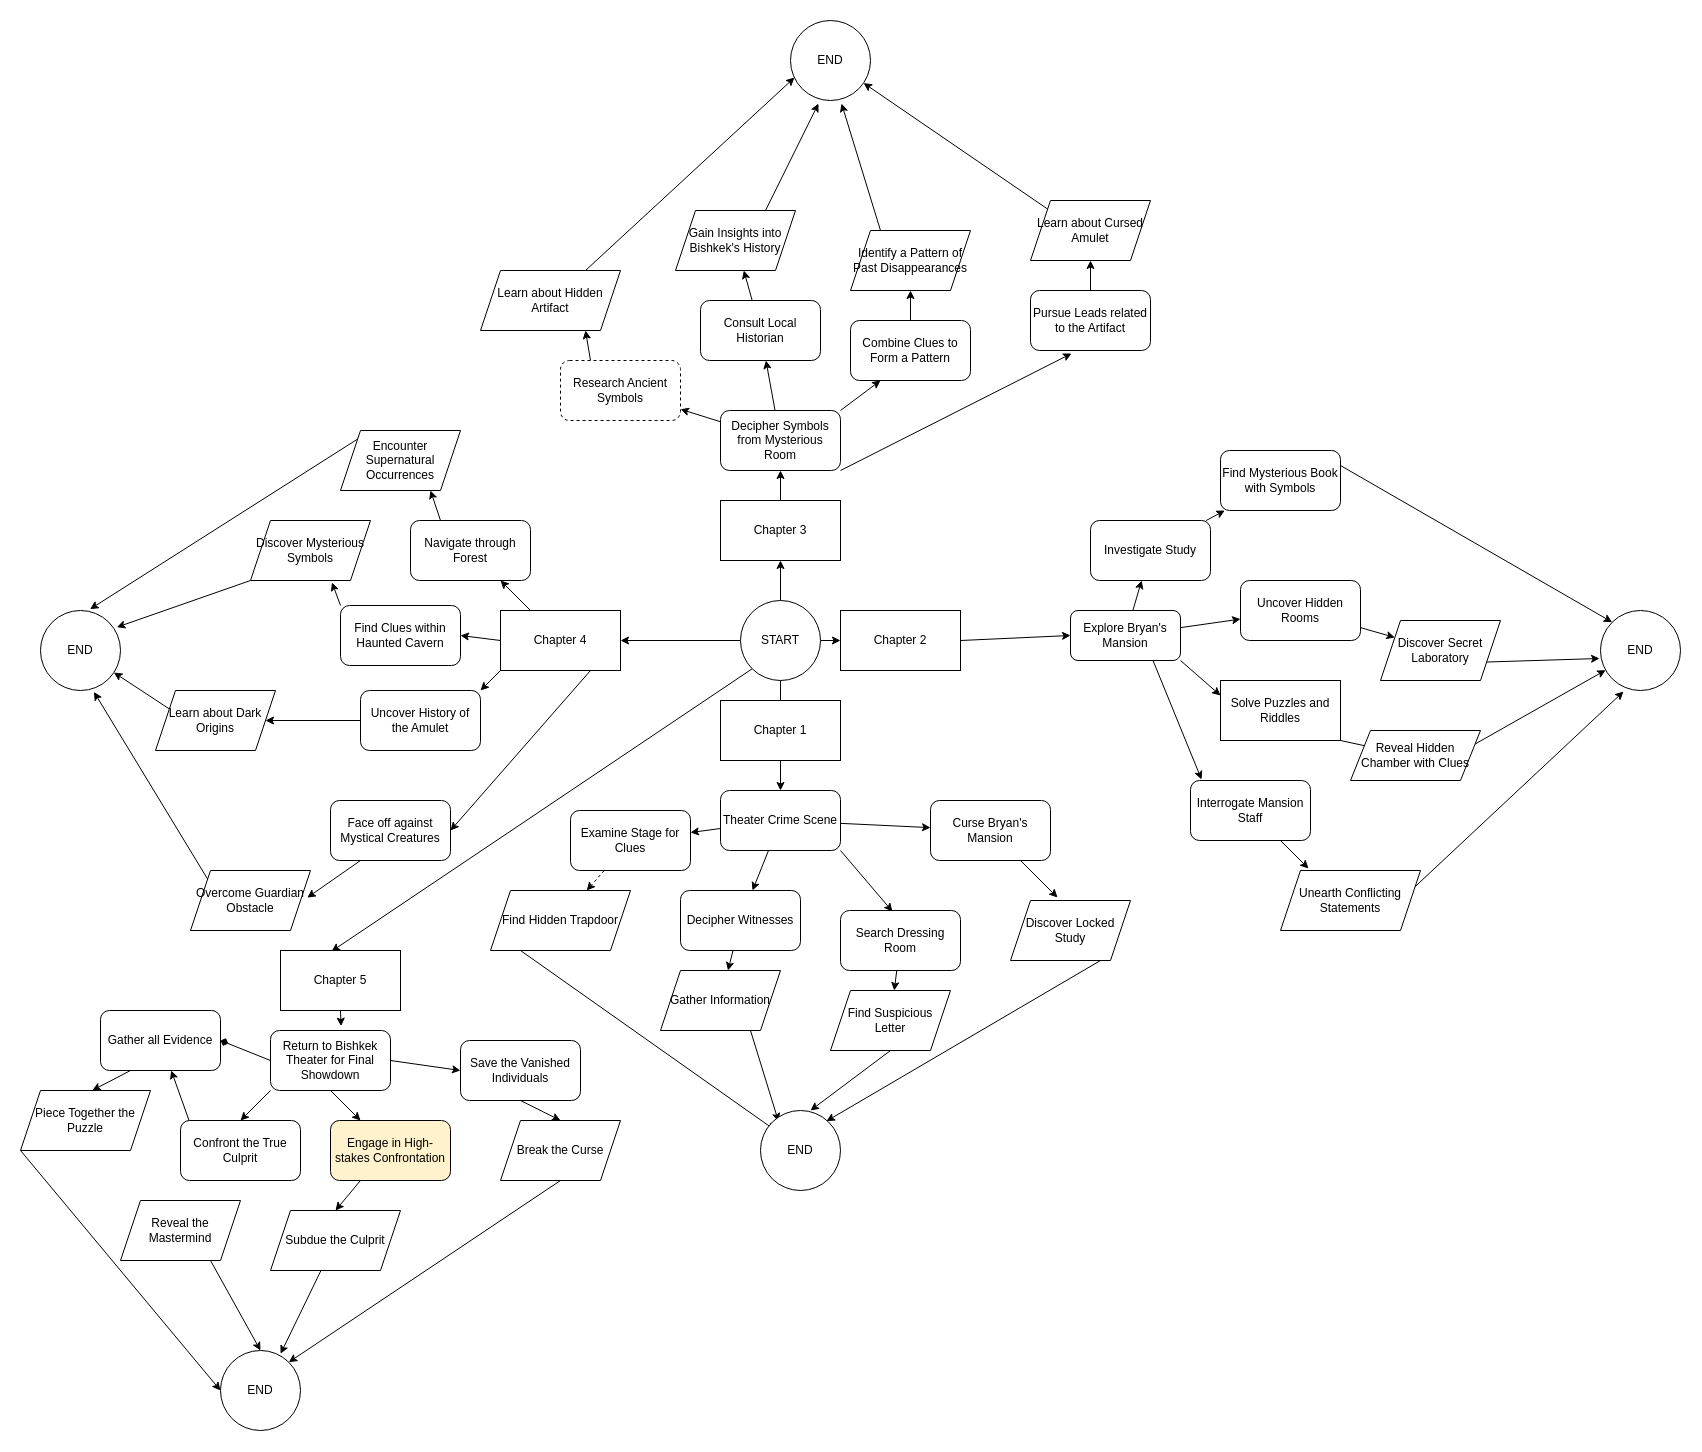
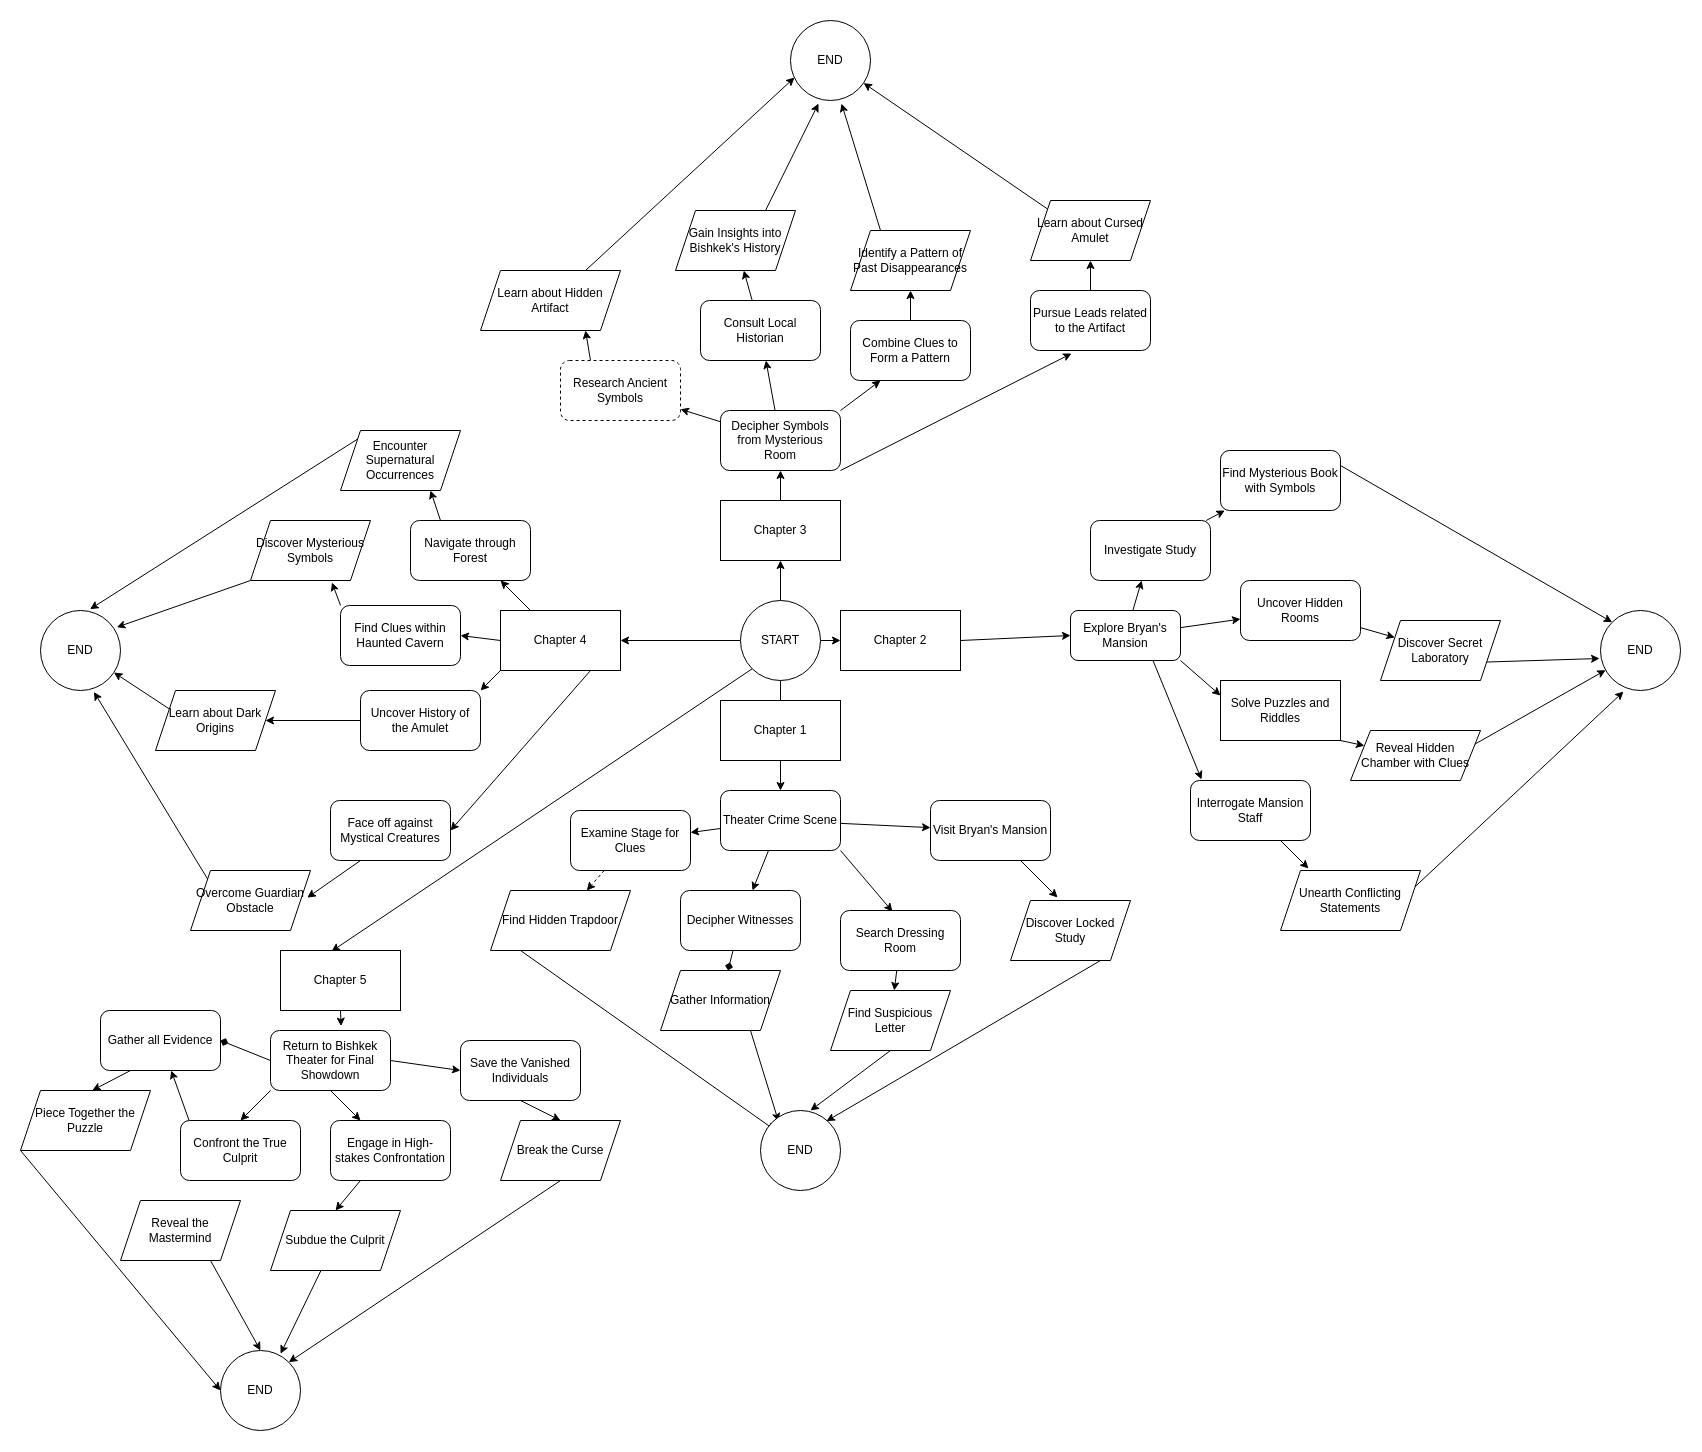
edge "Solve Puzzles and Riddles" -- "Reveal Hidden Chamber with Clues": arrowhead none -> classic
node "Curse Bryan's Mansion": label "Curse Bryan's Mansion" -> "Visit Bryan's Mansion"
edge "Decipher Witnesses" -> "Gather Information": arrowhead classic -> diamond
node "Engage in High-stakes Confrontation": fillcolor #fff2cc -> #ffffff
